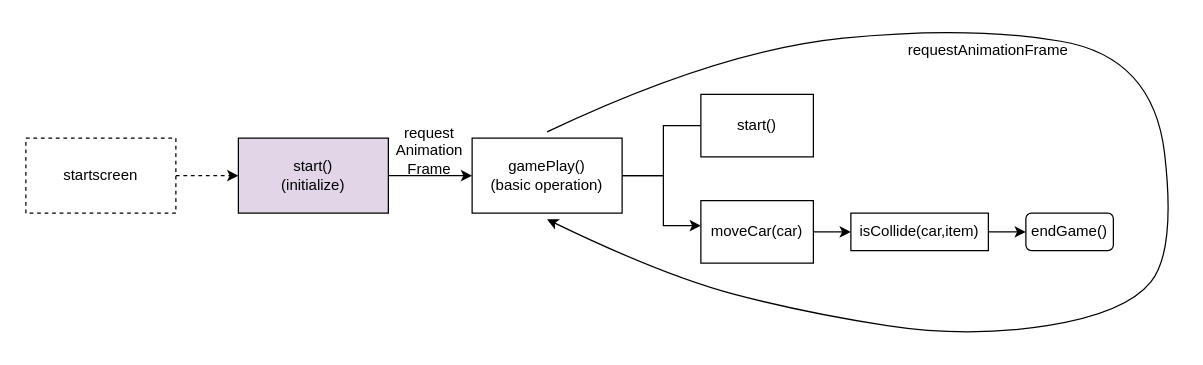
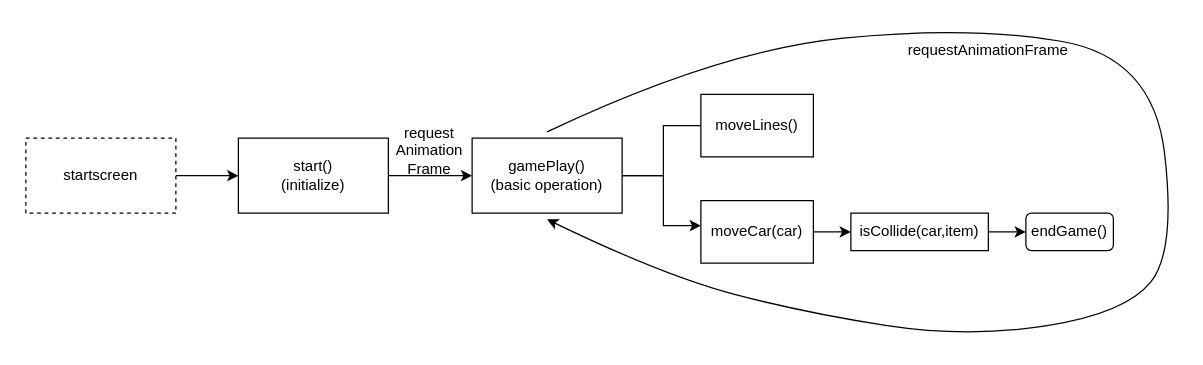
node "start()": label "start()" -> "moveLines()"
edge "startscreen" -> "start() (initialize)": style dashed -> solid
node "start() (initialize)": fillcolor #e1d5e7 -> #ffffff
